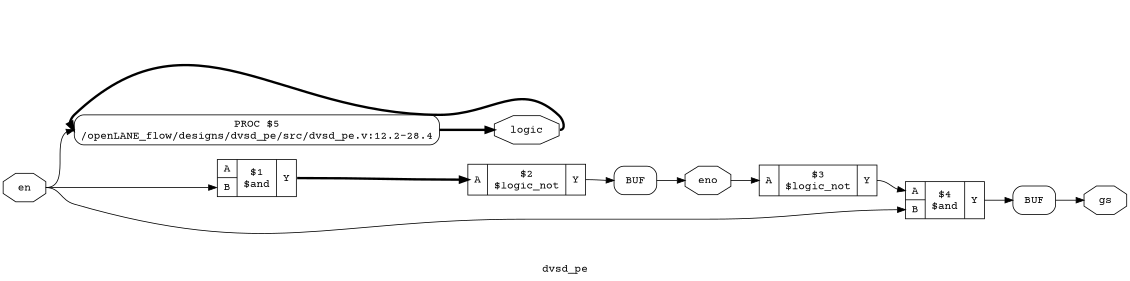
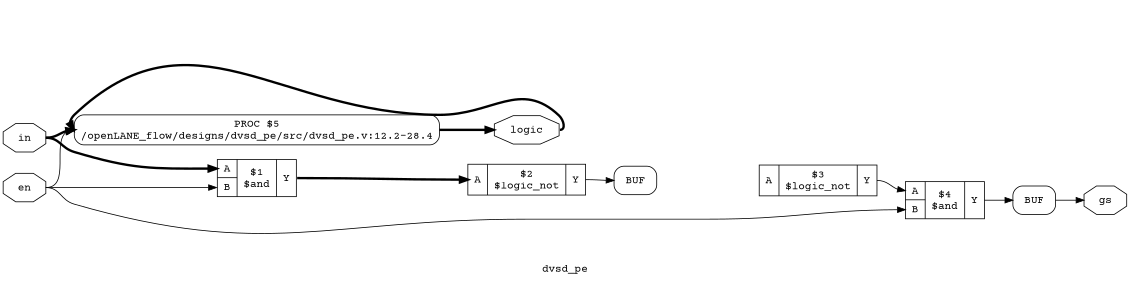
node "in": added
node "eno": removed
